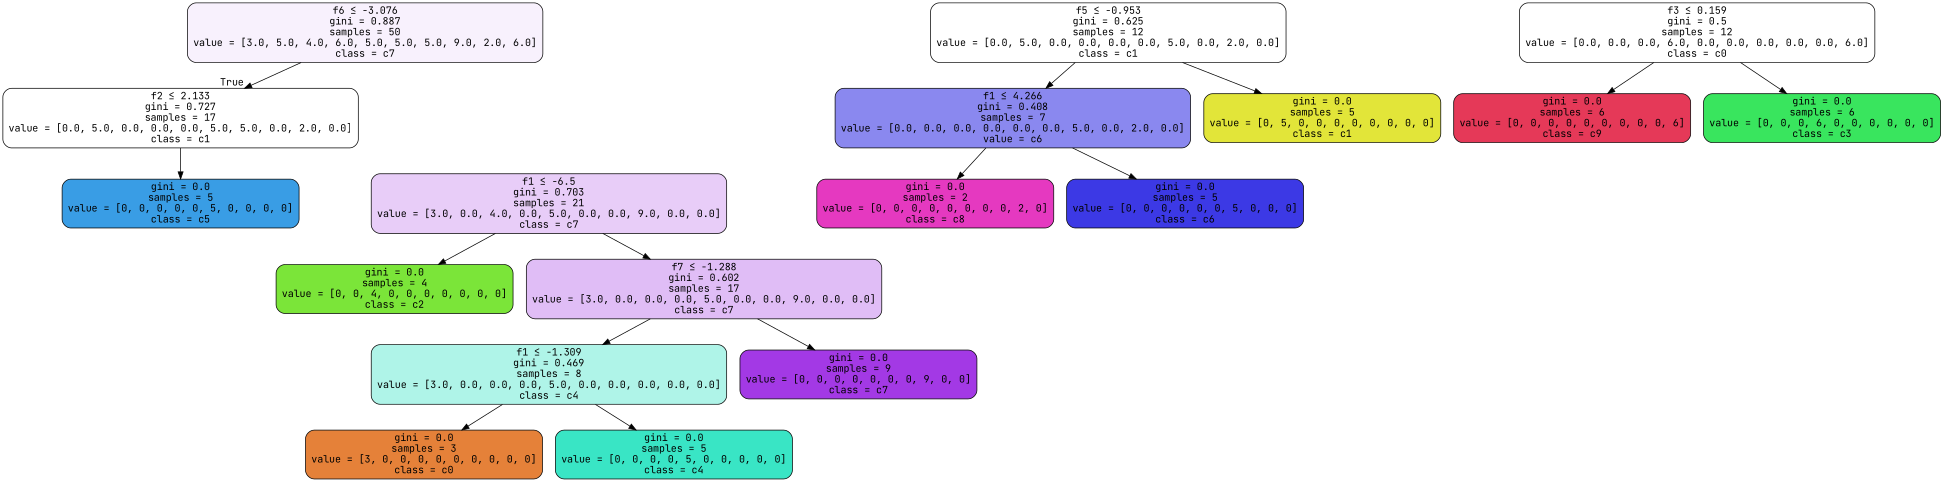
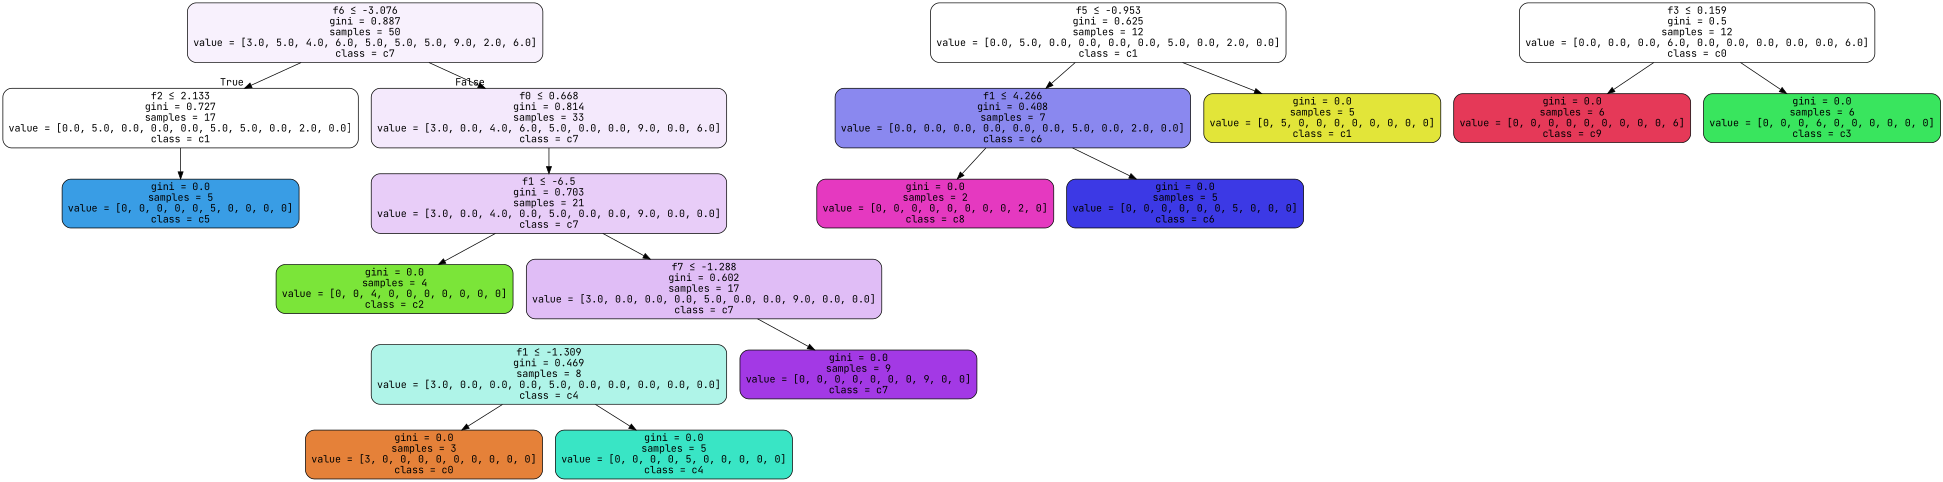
node "f0 ≤ 0.668": added
node "f1 ≤ 4.266": text "value = c6" -> "class = c6"
edge "f7 ≤ -1.288" -> "f1 ≤ -1.309": removed
